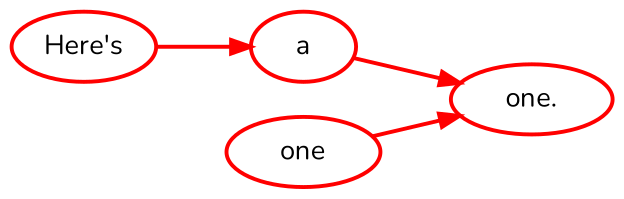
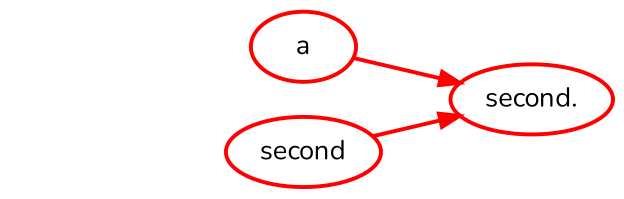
node "Here's": removed
node "one.": label "one." -> "second."
node "one": label "one" -> "second"
